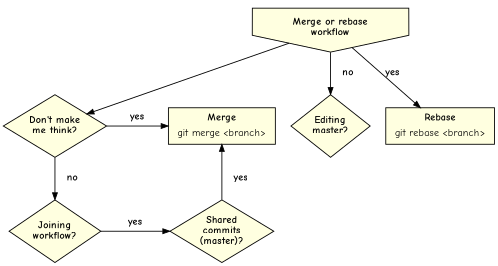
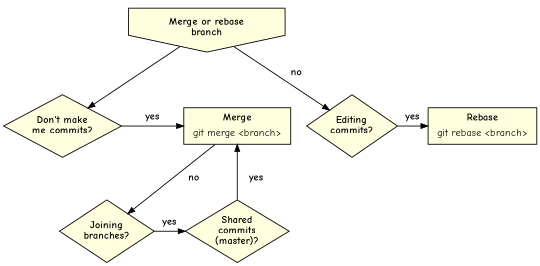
node "Merge or rebase": text "workflow" -> "branch"
edge "Merge or rebase" -> "Rebase": now "Editing" -> "Rebase"
node "Don't make": text "me think?" -> "me commits?"
node "Editing": text "master?" -> "commits?"
edge "Don't make" -> "Joining": now "Merge" -> "Joining"
node "Joining": text "workflow?" -> "branches?"
